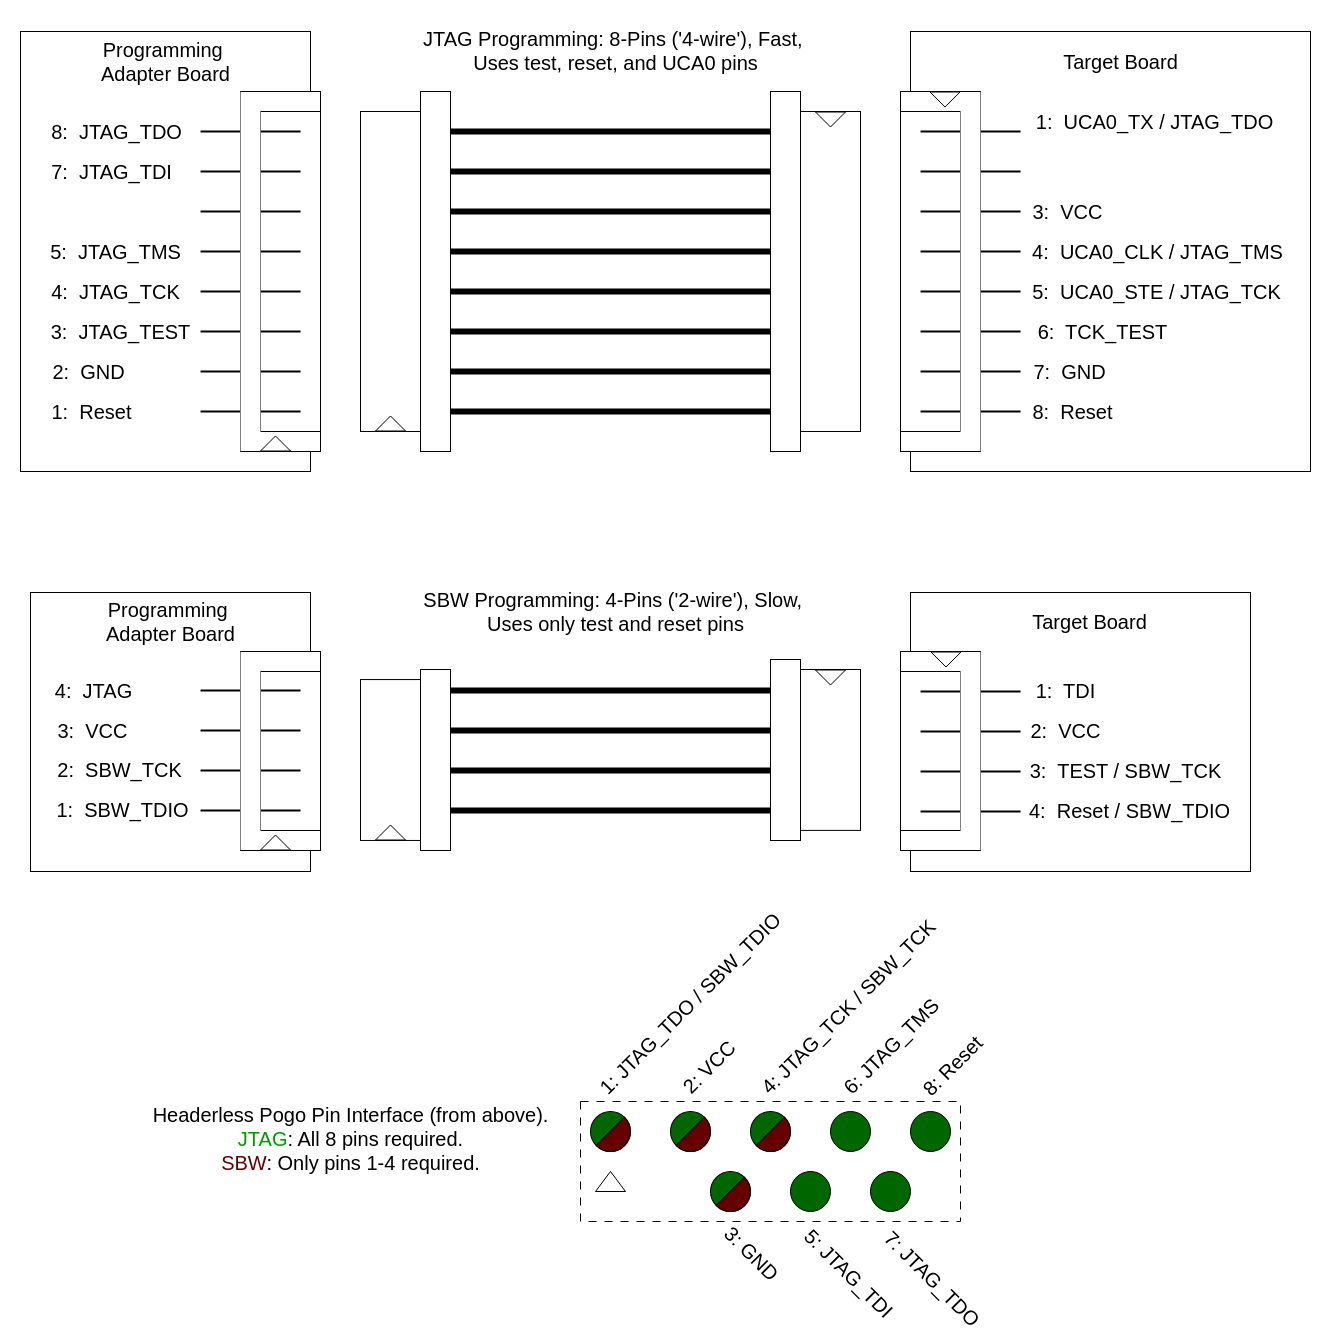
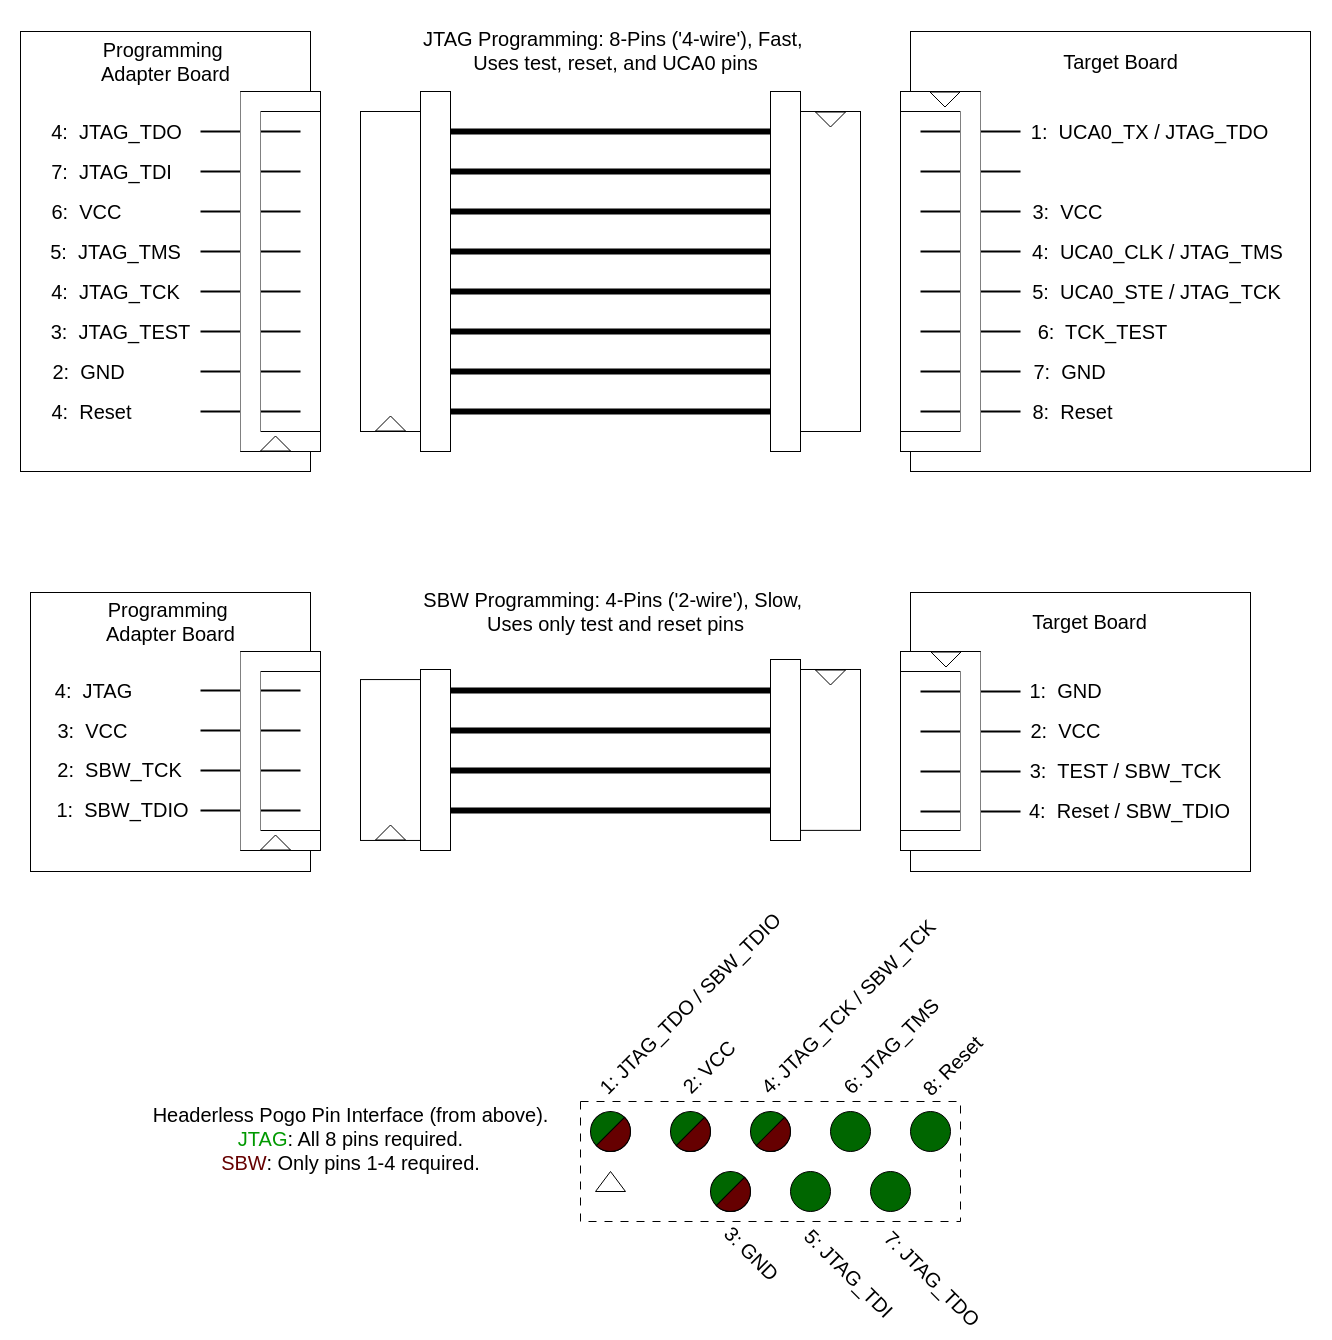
node "1: UCA0_TX / JTAG_TDO": moved (1155, 122) -> (1150, 132)
node "8: JTAG_TDO": label "8: JTAG_TDO" -> "4: JTAG_TDO"
node "6: VCC": added
node "1: Reset": label "1: Reset" -> "4: Reset"
node "1: TDI": label "1: TDI" -> "1: GND"
